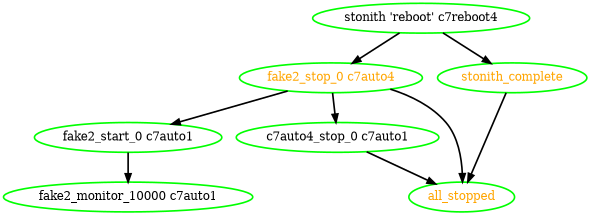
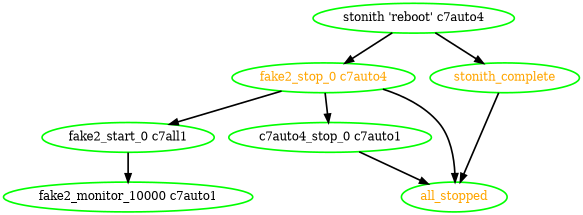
node "stonith 'reboot' c7reboot4": label "stonith 'reboot' c7reboot4" -> "stonith 'reboot' c7auto4"
node "fake2_start_0 c7auto1": label "fake2_start_0 c7auto1" -> "fake2_start_0 c7all1"
